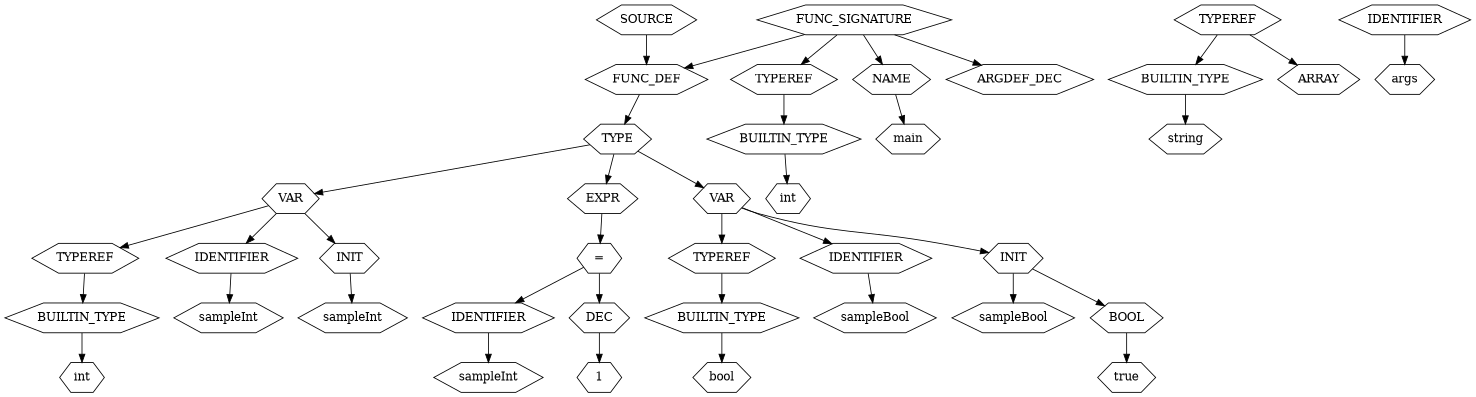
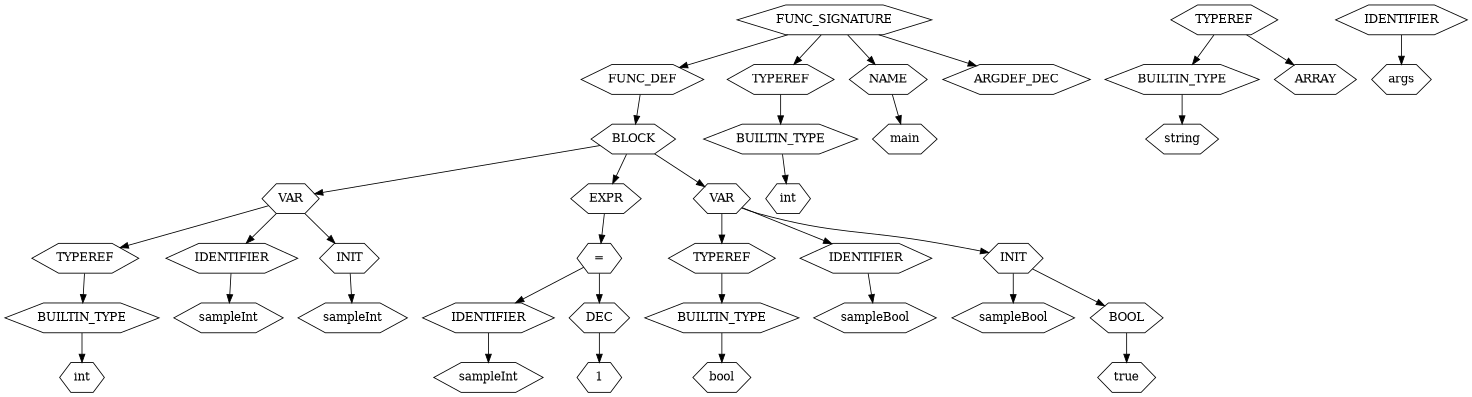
node "SOURCE": removed
node "TYPE": label "TYPE" -> "BLOCK"
